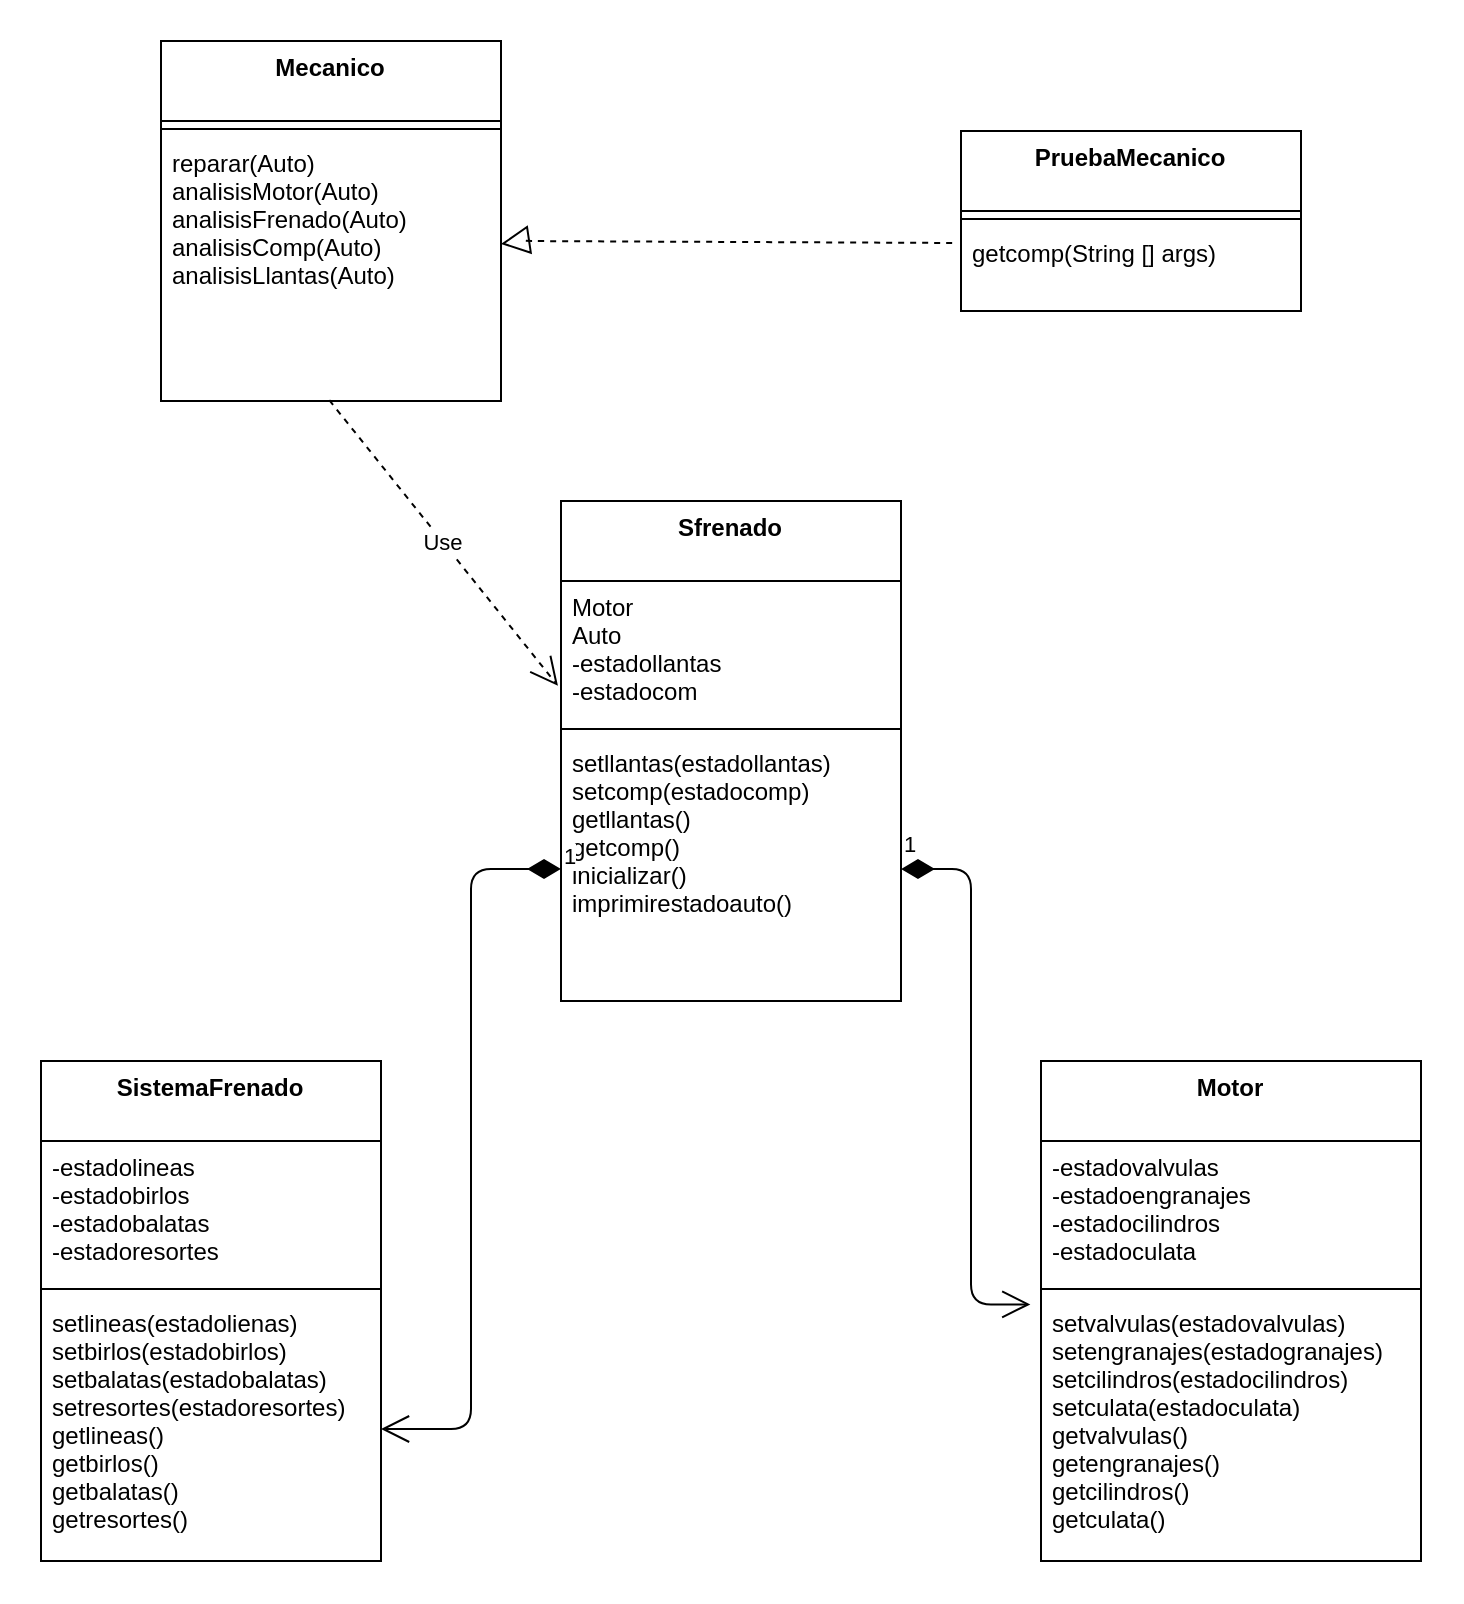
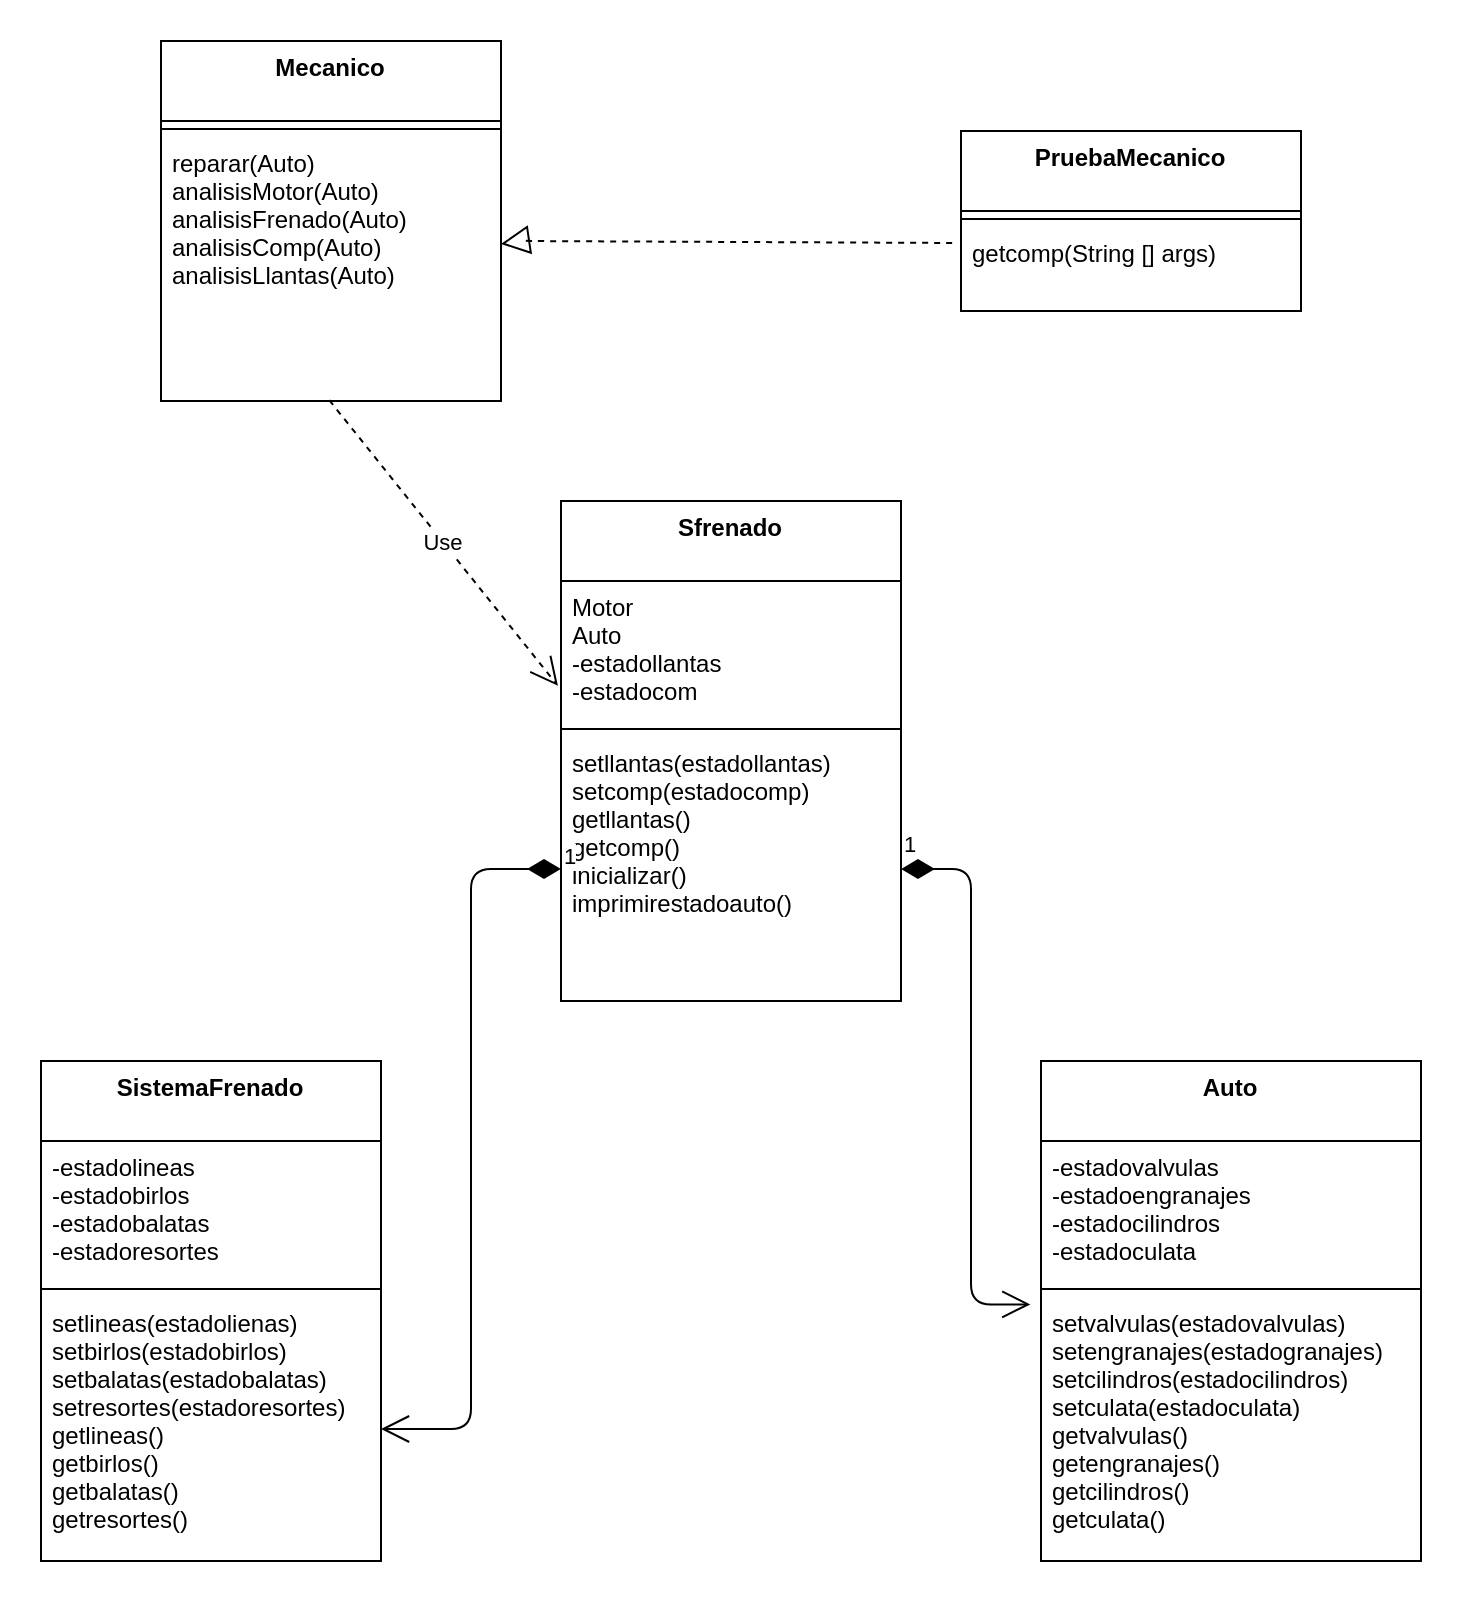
node "Motor": label "Motor" -> "Auto"
